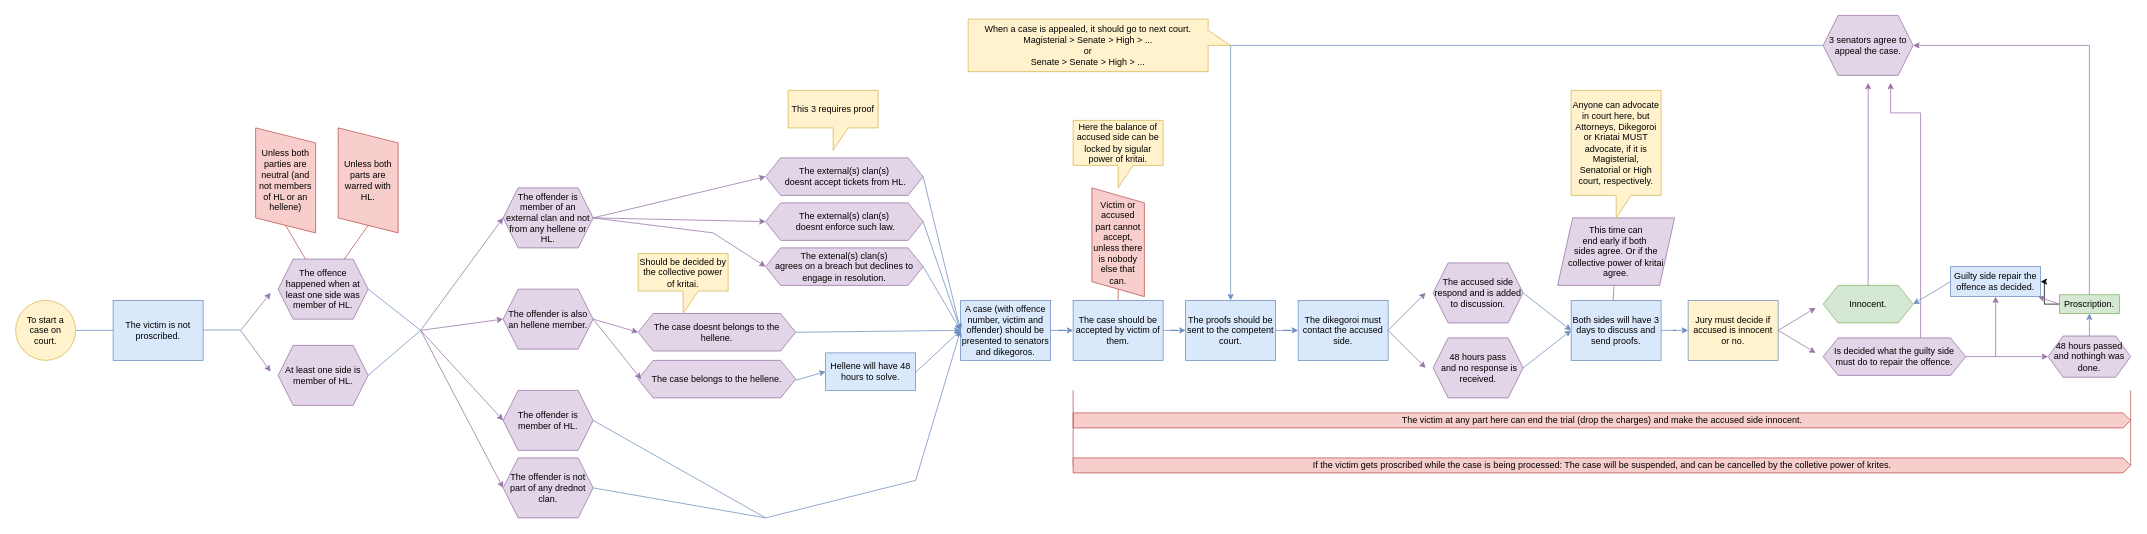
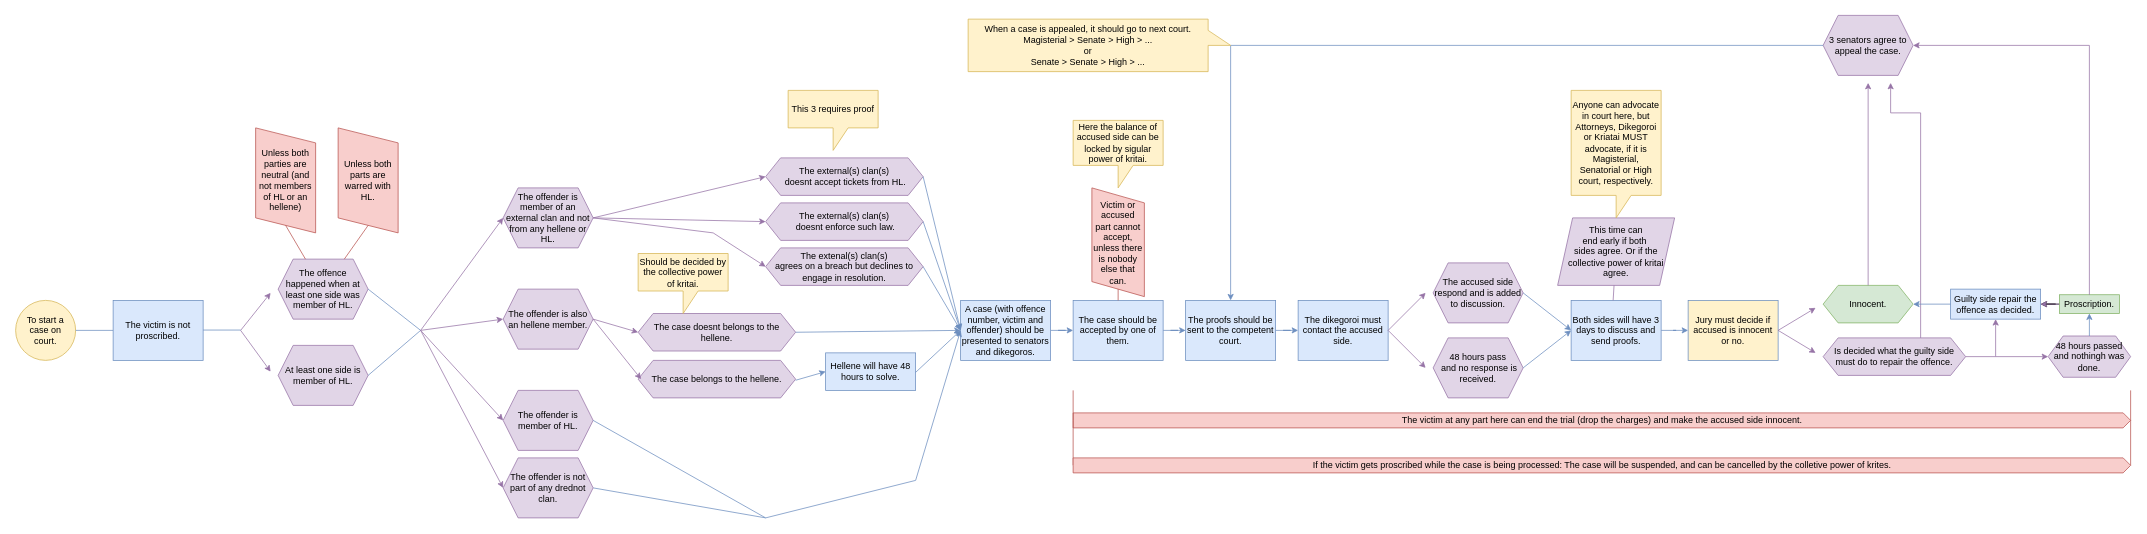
node "Guilty side repair the offence as decided.": moved (1995, 282) -> (1995, 304)
node "The case should be accepted by victim of them.": label "The case should be accepted by victim of them." -> "The case should be accepted by one of them."
